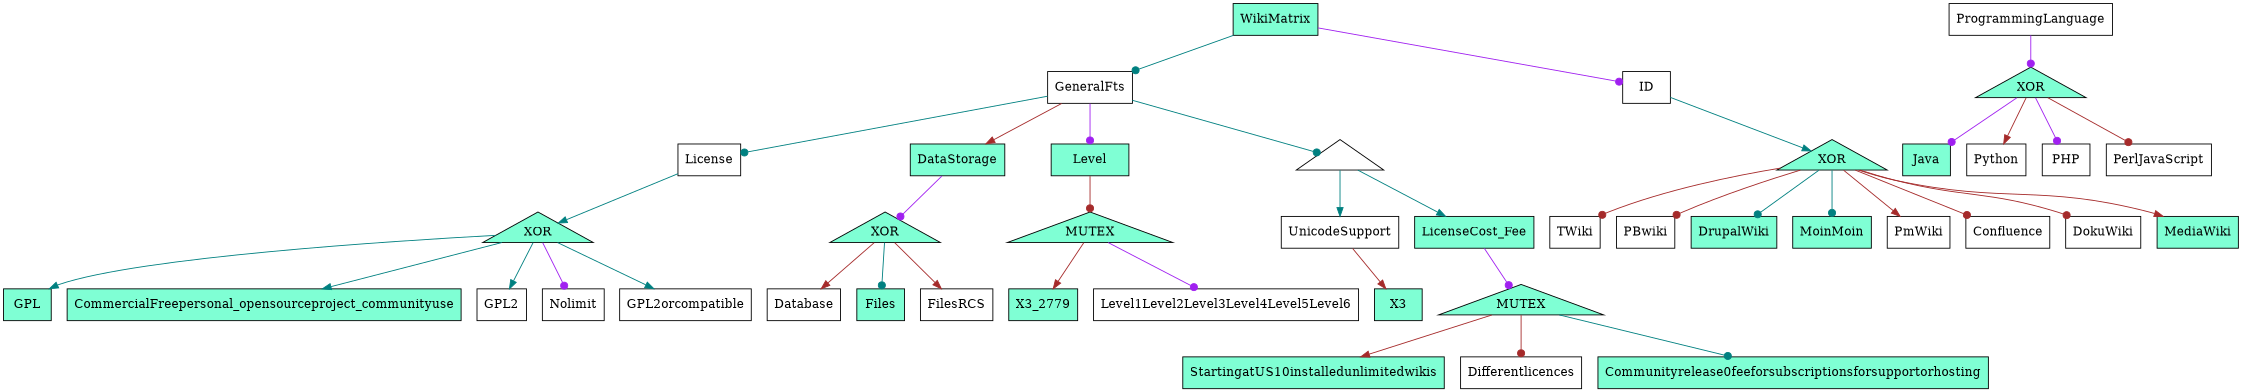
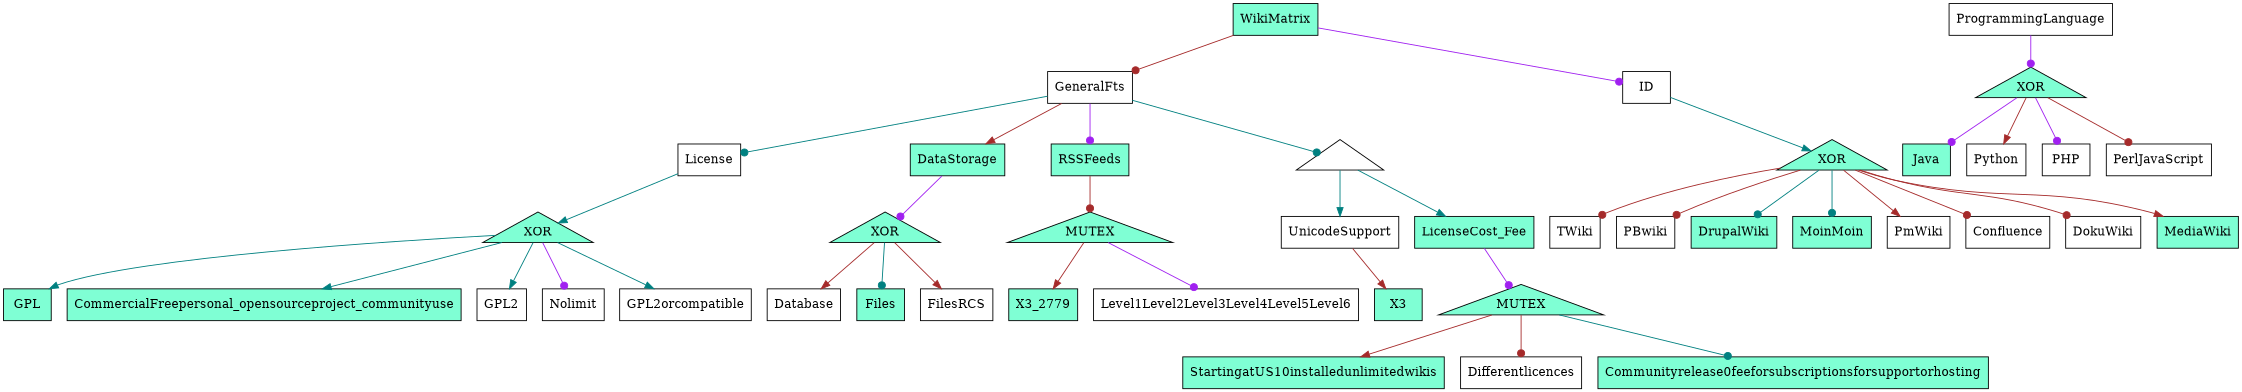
edge "WikiMatrix" -> "GeneralFts": color teal -> brown
node "Level": label "Level" -> "RSSFeeds"
